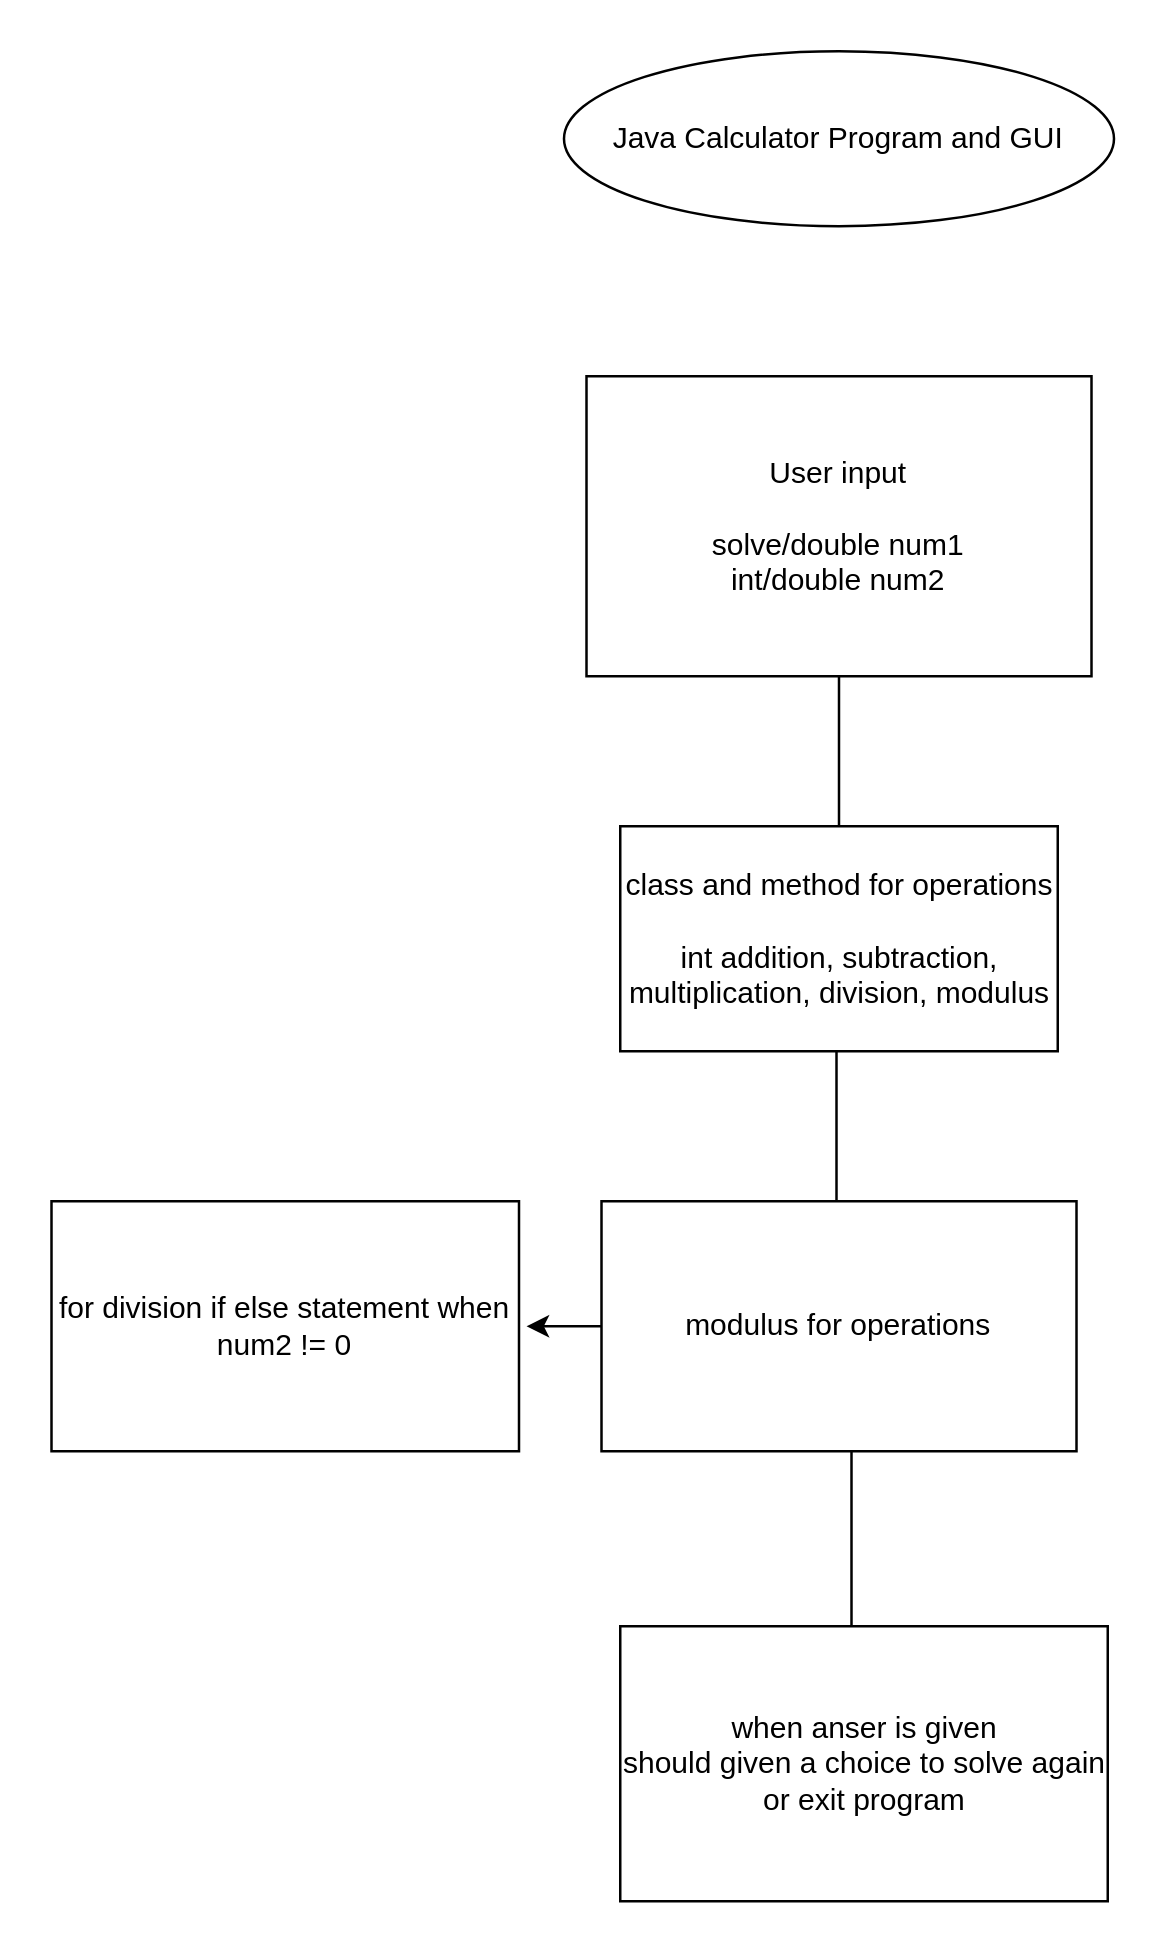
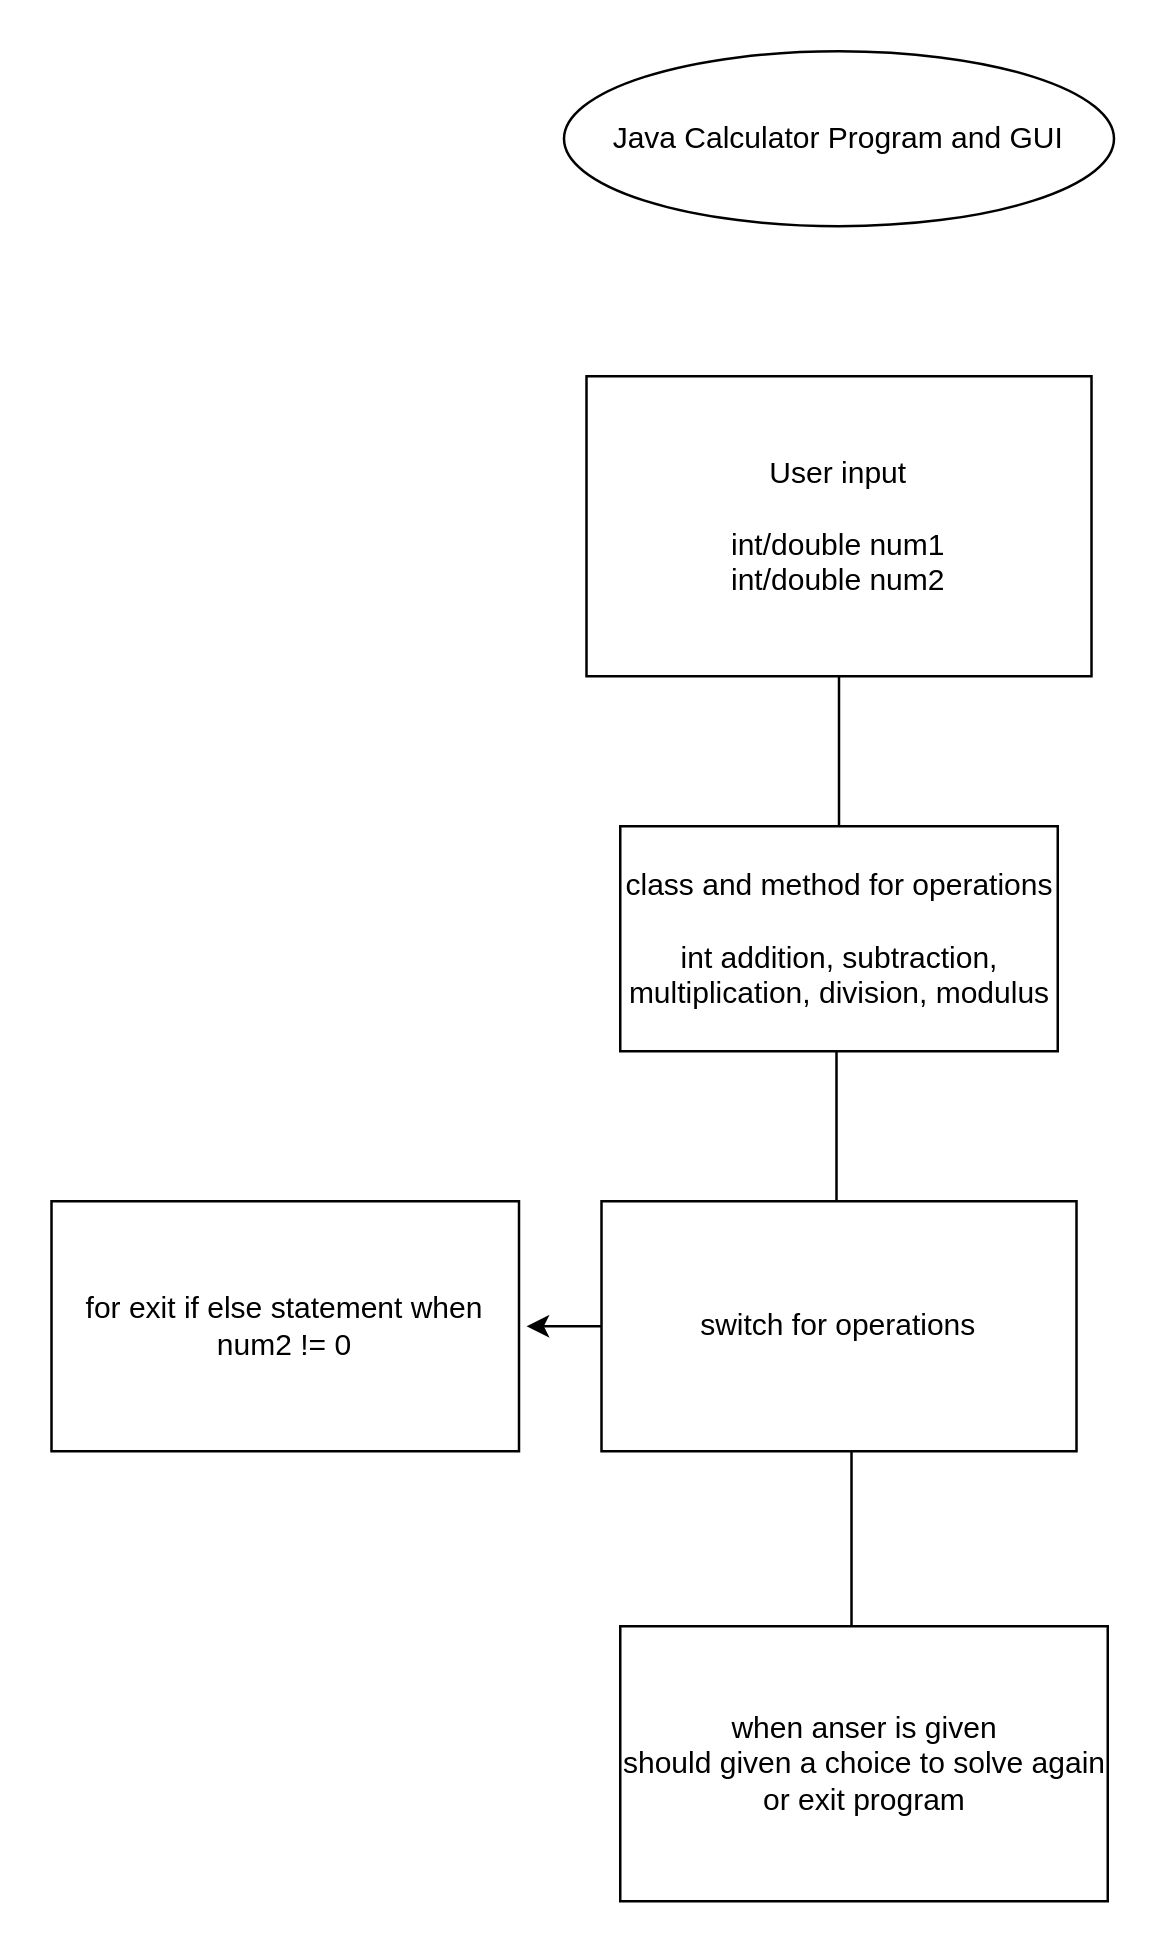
node "User input solve/double num1 int/double num2": label "User input solve/double num1 int/double num2" -> "User input int/double num1 int/double num2"
node "for division if else statement when num2 != 0": label "for division if else statement when num2 != 0" -> "for exit if else statement when num2 != 0"
node "modulus for operations": label "modulus for operations" -> "switch for operations"
